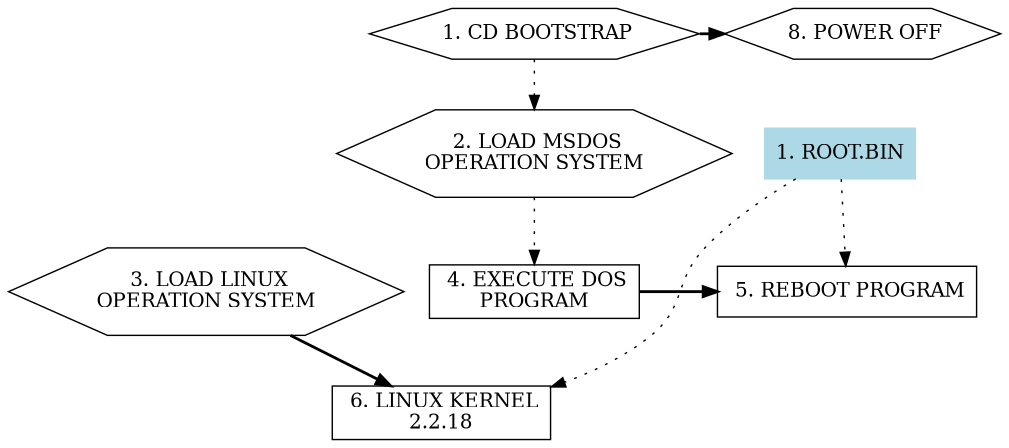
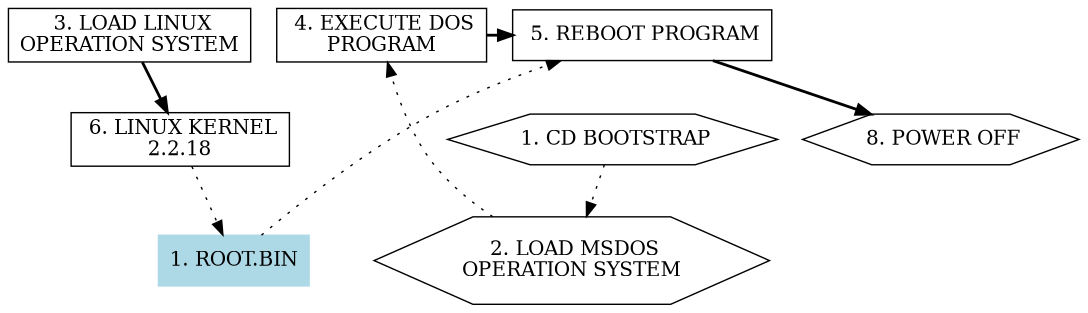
edge "1. CD BOOTSTRAP" -> "8. POWER OFF": now "5. REBOOT PROGRAM" -> "8. POWER OFF"
edge "1. ROOT.BIN" -> "6. LINUX KERNEL 2.2.18": reversed
node "3. LOAD LINUX OPERATION SYSTEM": shape hexagon -> box
